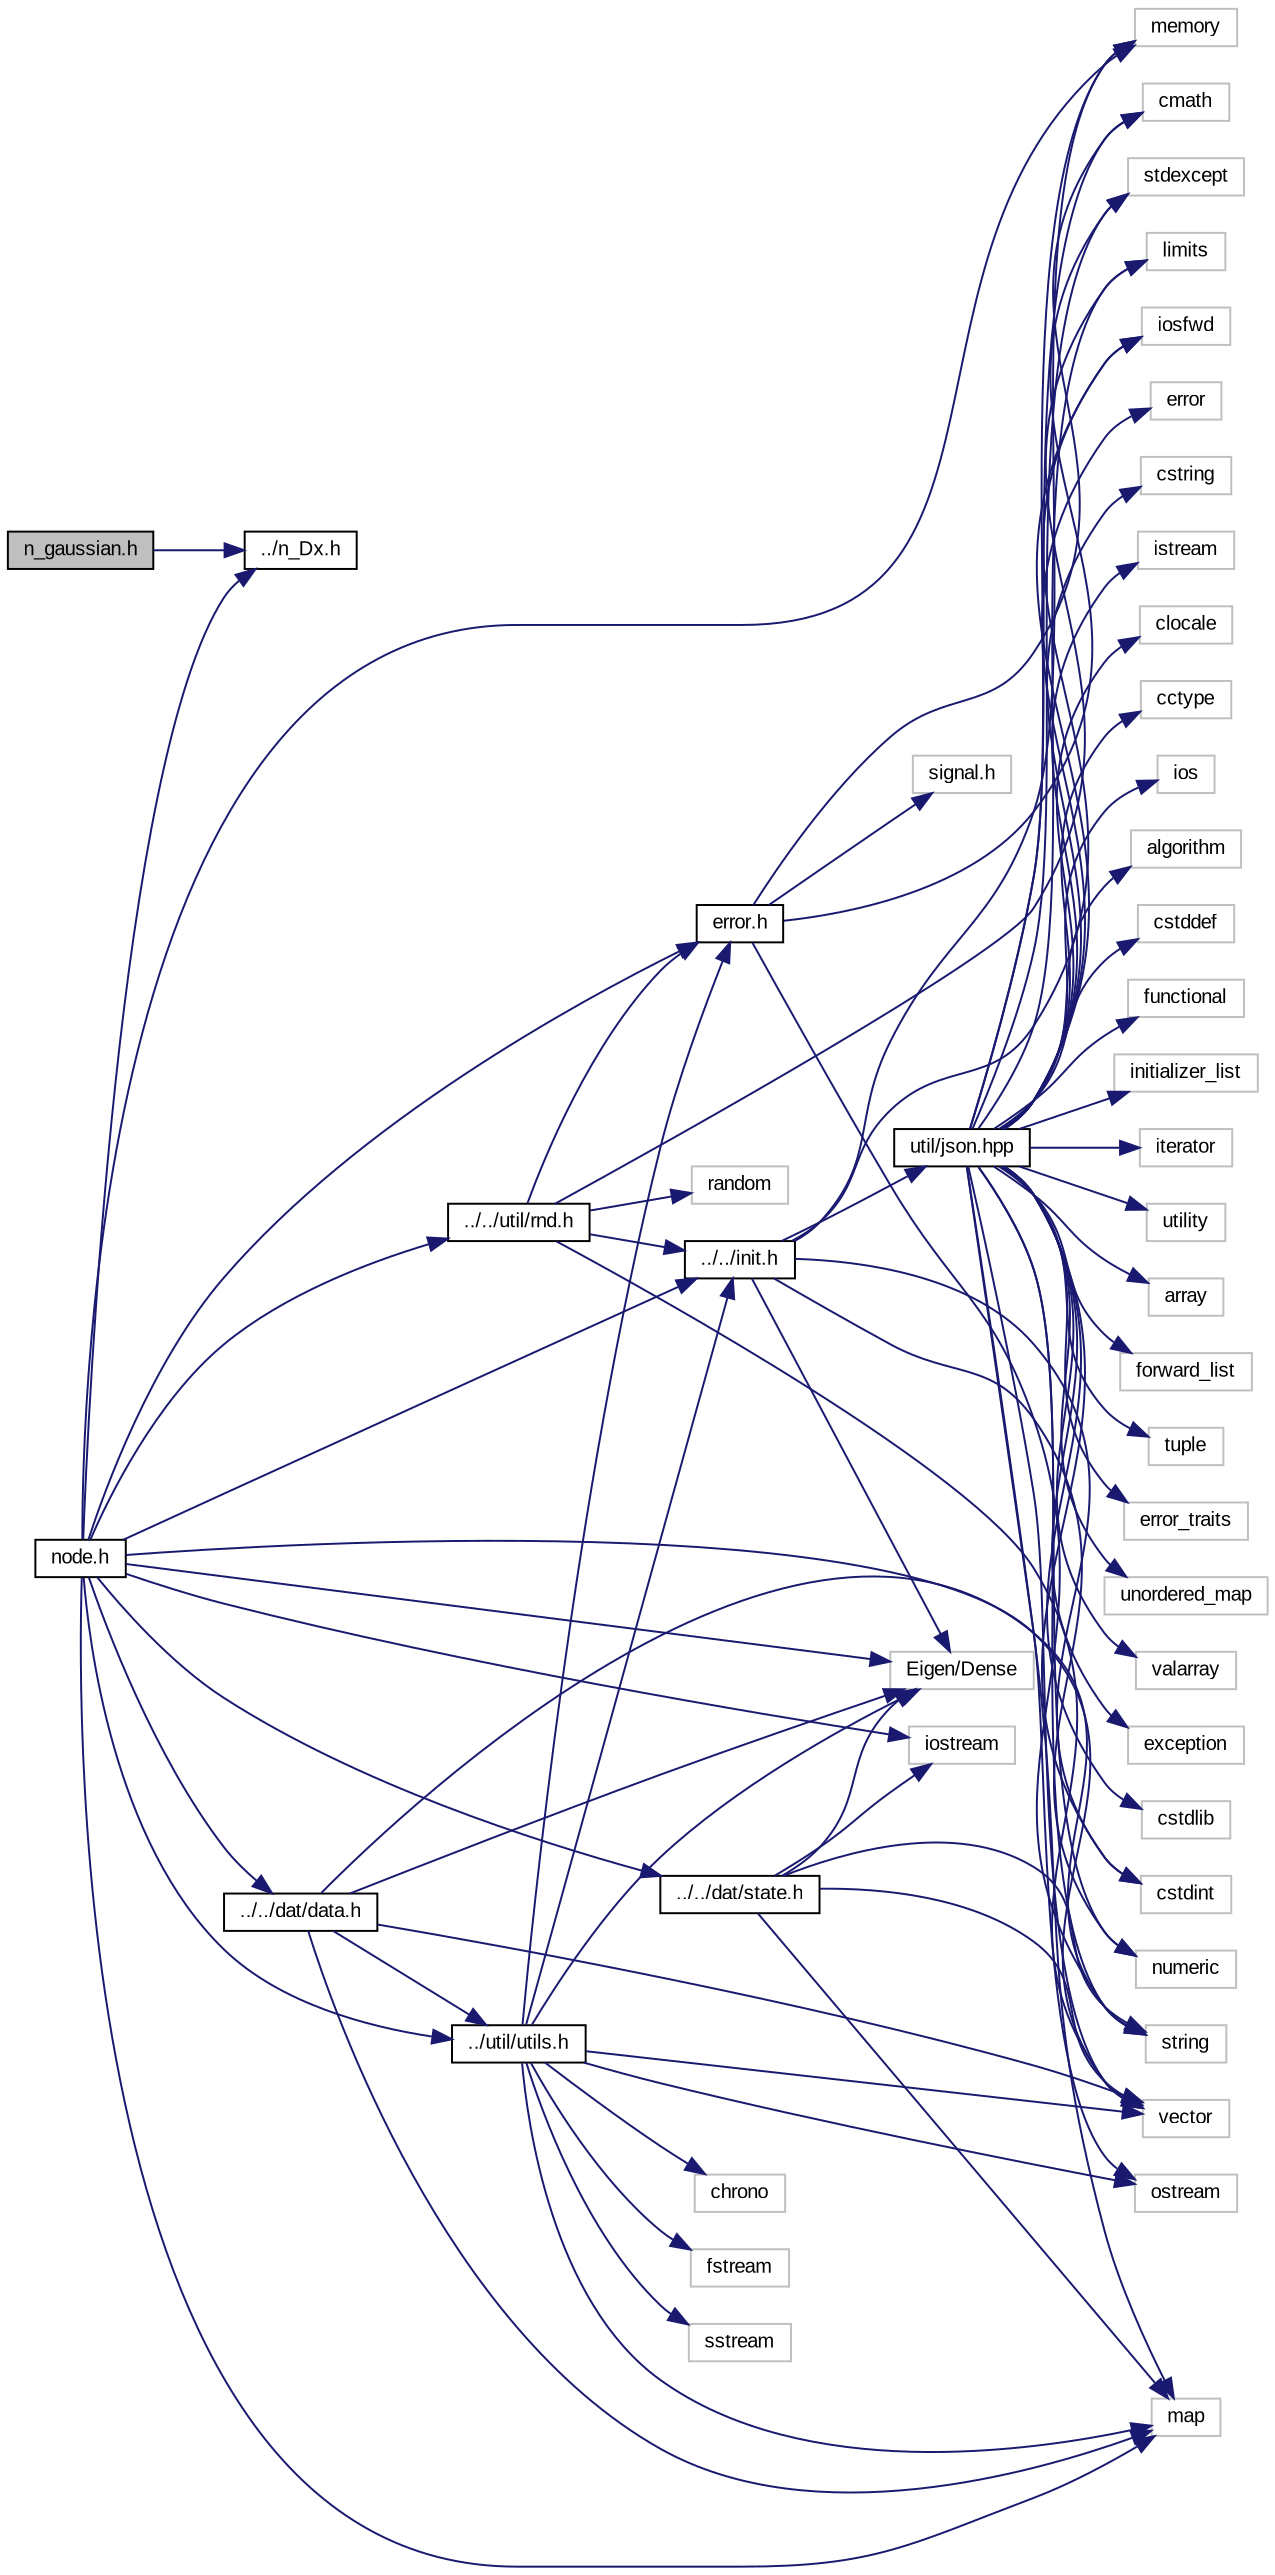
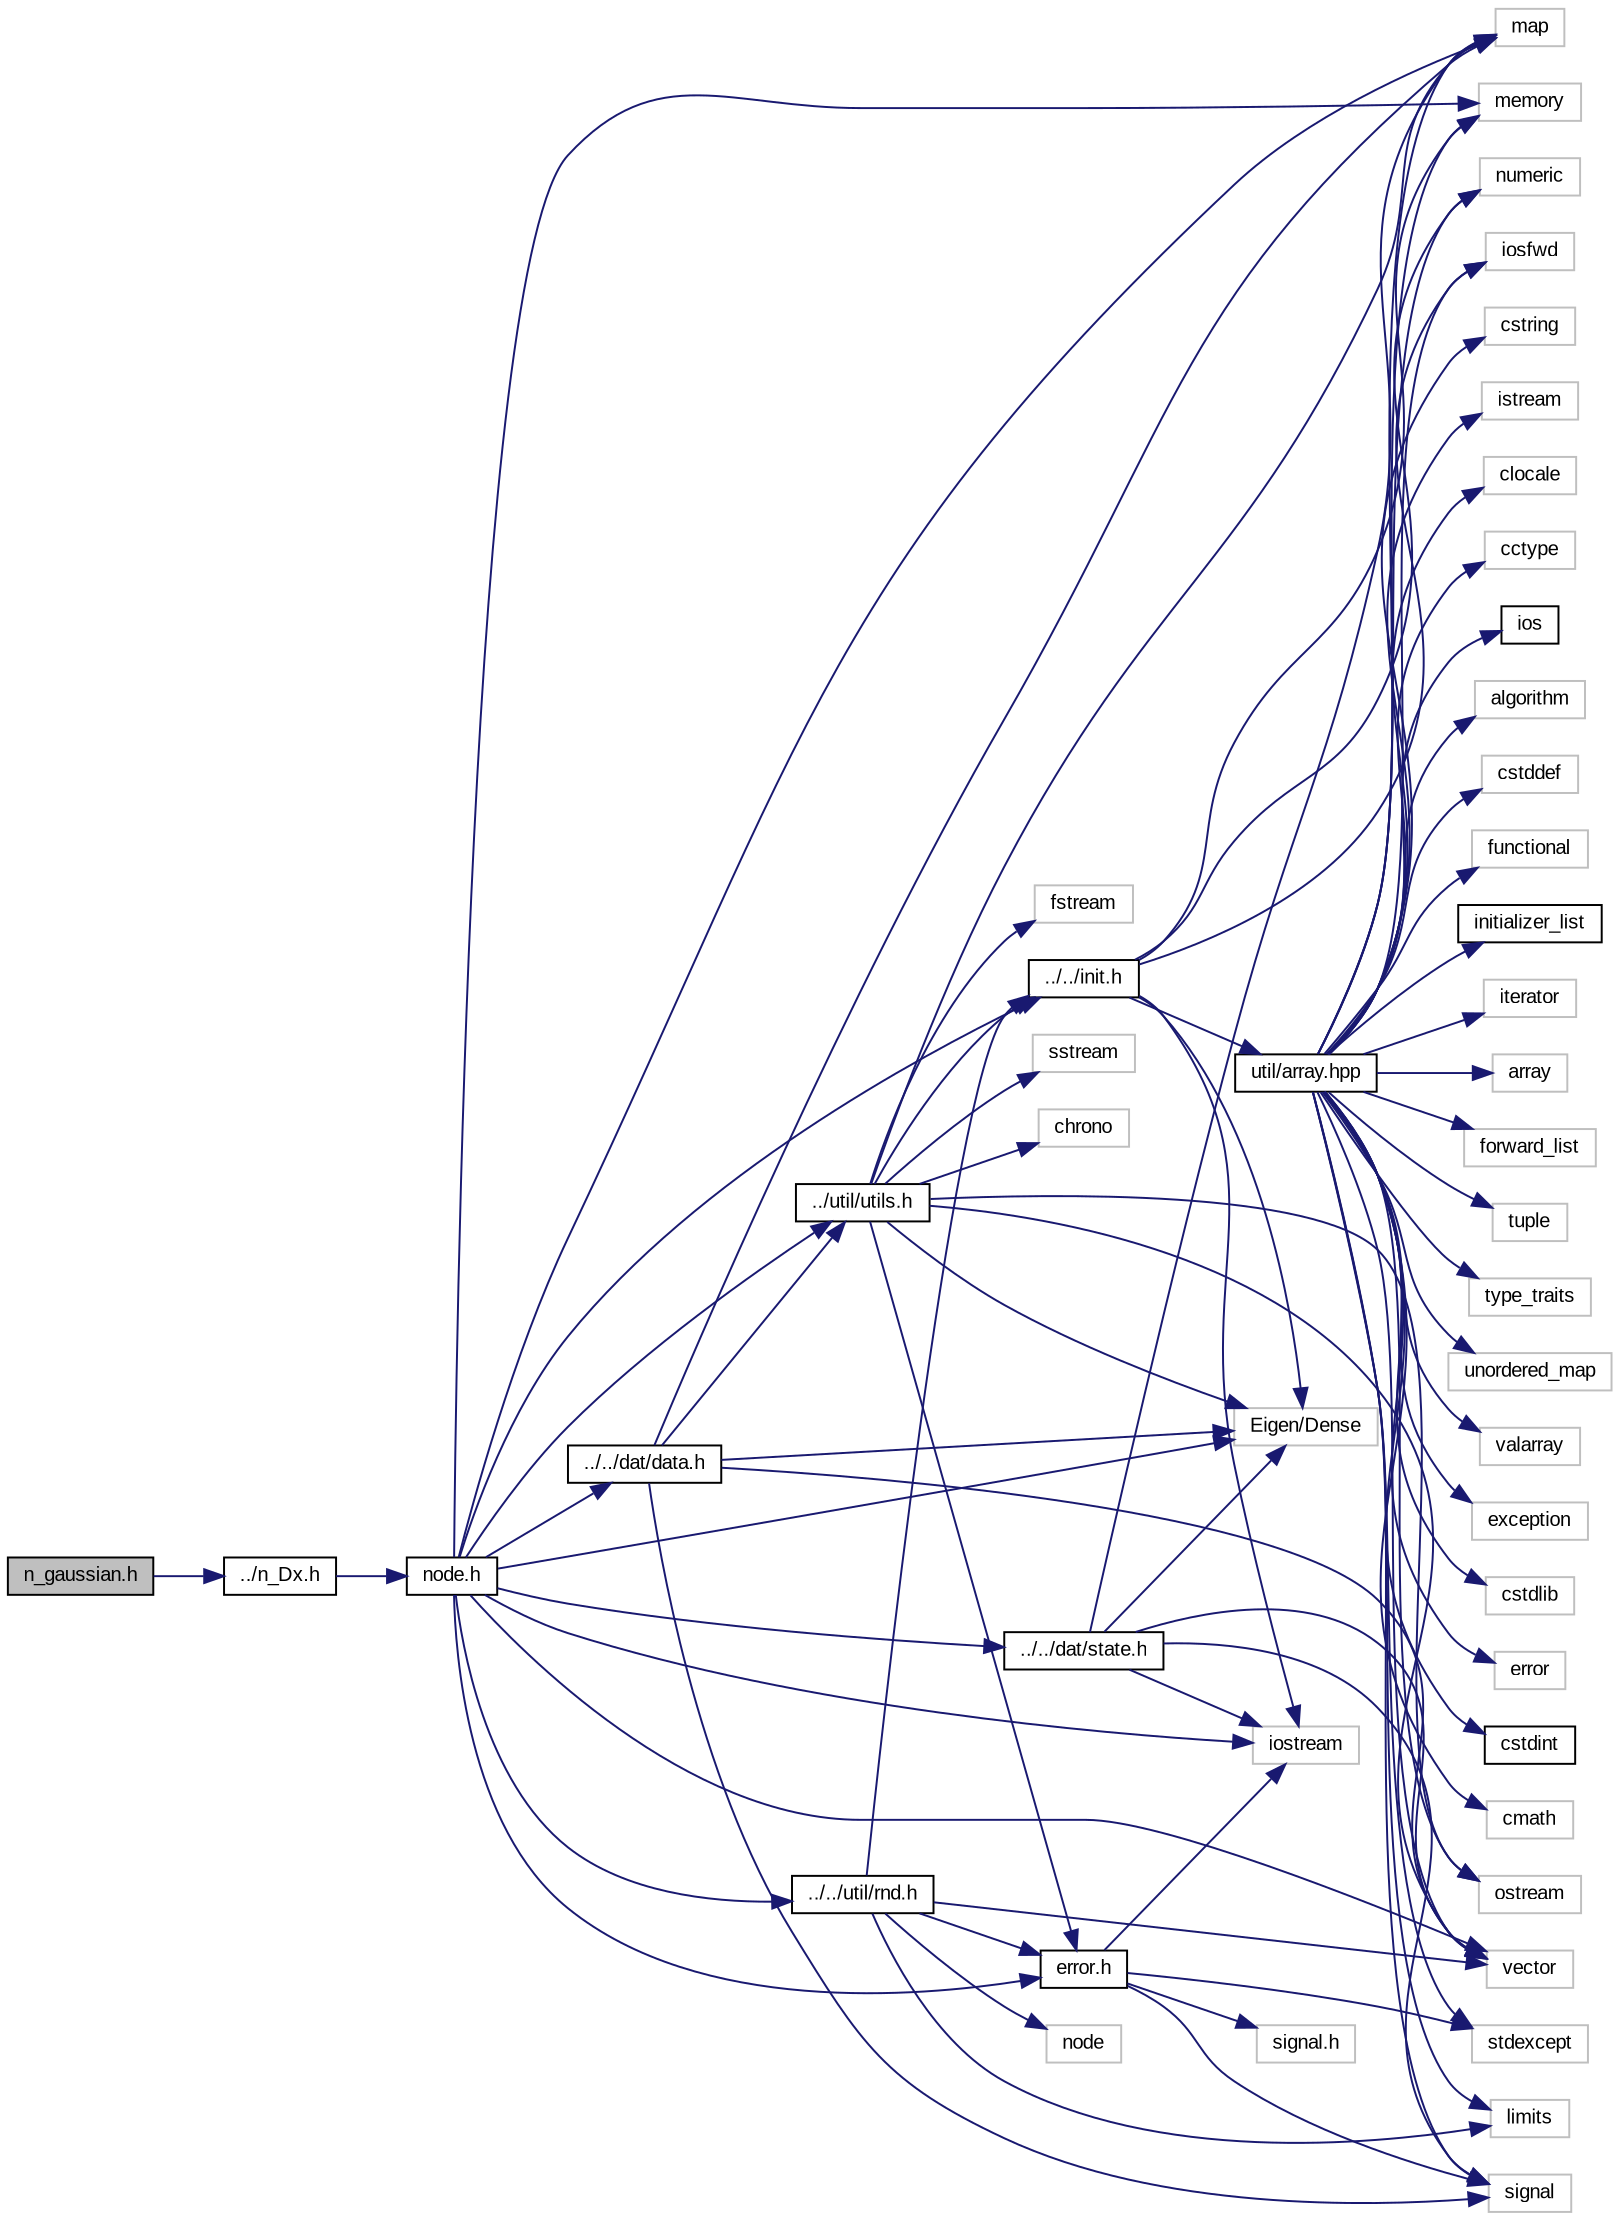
edge "error.h" -> "cmath": now "error.h" -> "iostream"
node "ios": color grey75 -> black
edge "node.h" -> "../n_Dx.h": reversed
node "initializer_list": color grey75 -> black
node "util/json.hpp": label "util/json.hpp" -> "util/array.hpp"
node "random": label "random" -> "node"
node "utility": removed
edge "../../init.h" -> "cstdint": now "../../init.h" -> "iostream"
node "error_traits": label "error_traits" -> "type_traits"
node "cstdint": color grey75 -> black
node "string": label "string" -> "signal"
